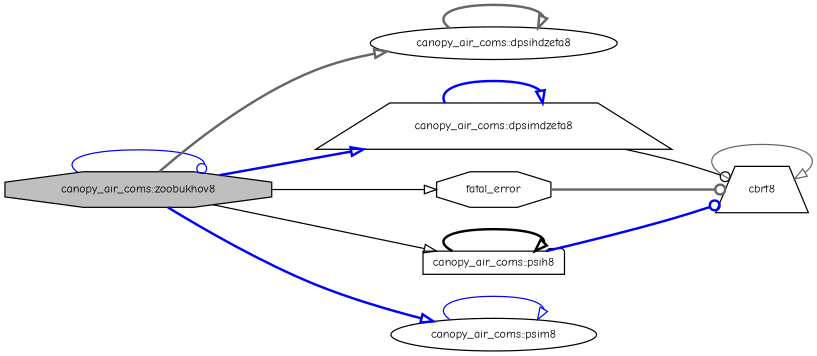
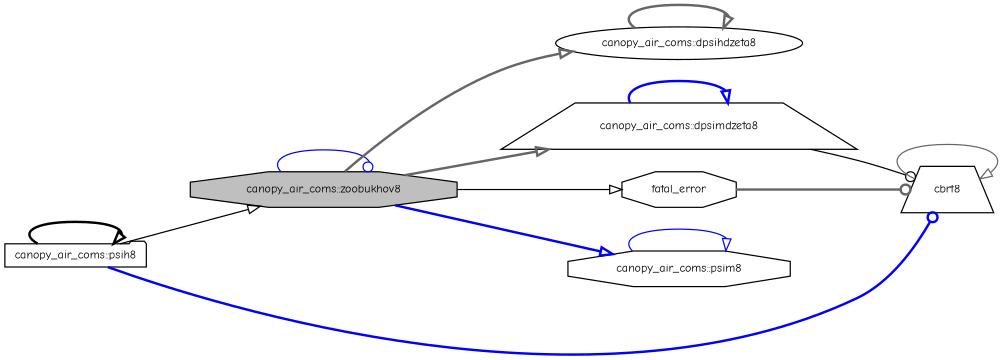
edge "canopy_air_coms::zoobukhov8" -> "canopy_air_coms::dpsimdzeta8": color blue -> gray40
edge "canopy_air_coms::zoobukhov8" -> "canopy_air_coms::psih8": reversed
node "canopy_air_coms::psim8": shape ellipse -> octagon
